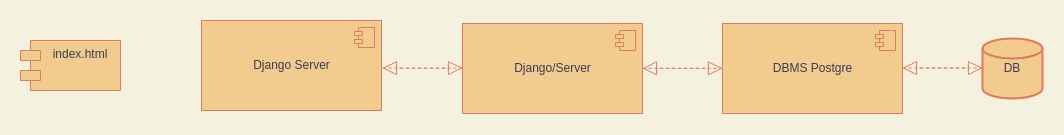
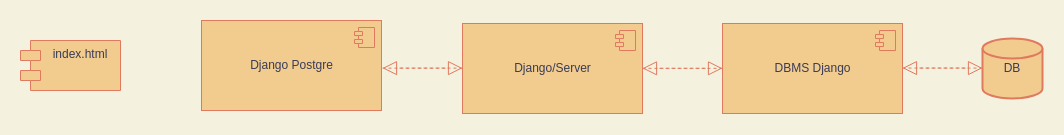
node "Django Server": label "Django Server" -> "Django Postgre"
node "DBMS Postgre": label "DBMS Postgre" -> "DBMS Django"
